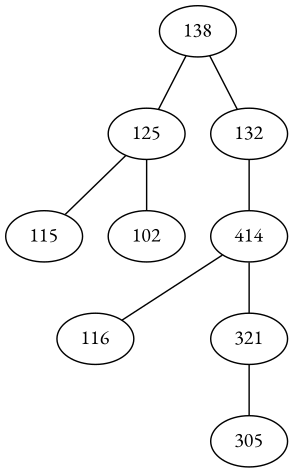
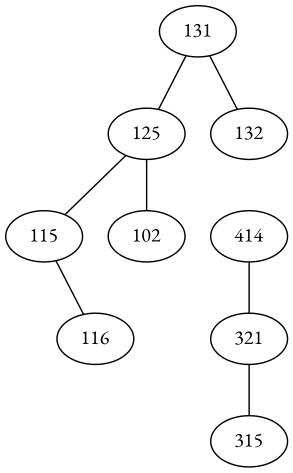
node "138": label "138" -> "131"
edge "132" -- "414": removed
edge "414" -- "116": now "115" -- "116"
node "305": label "305" -> "315"
